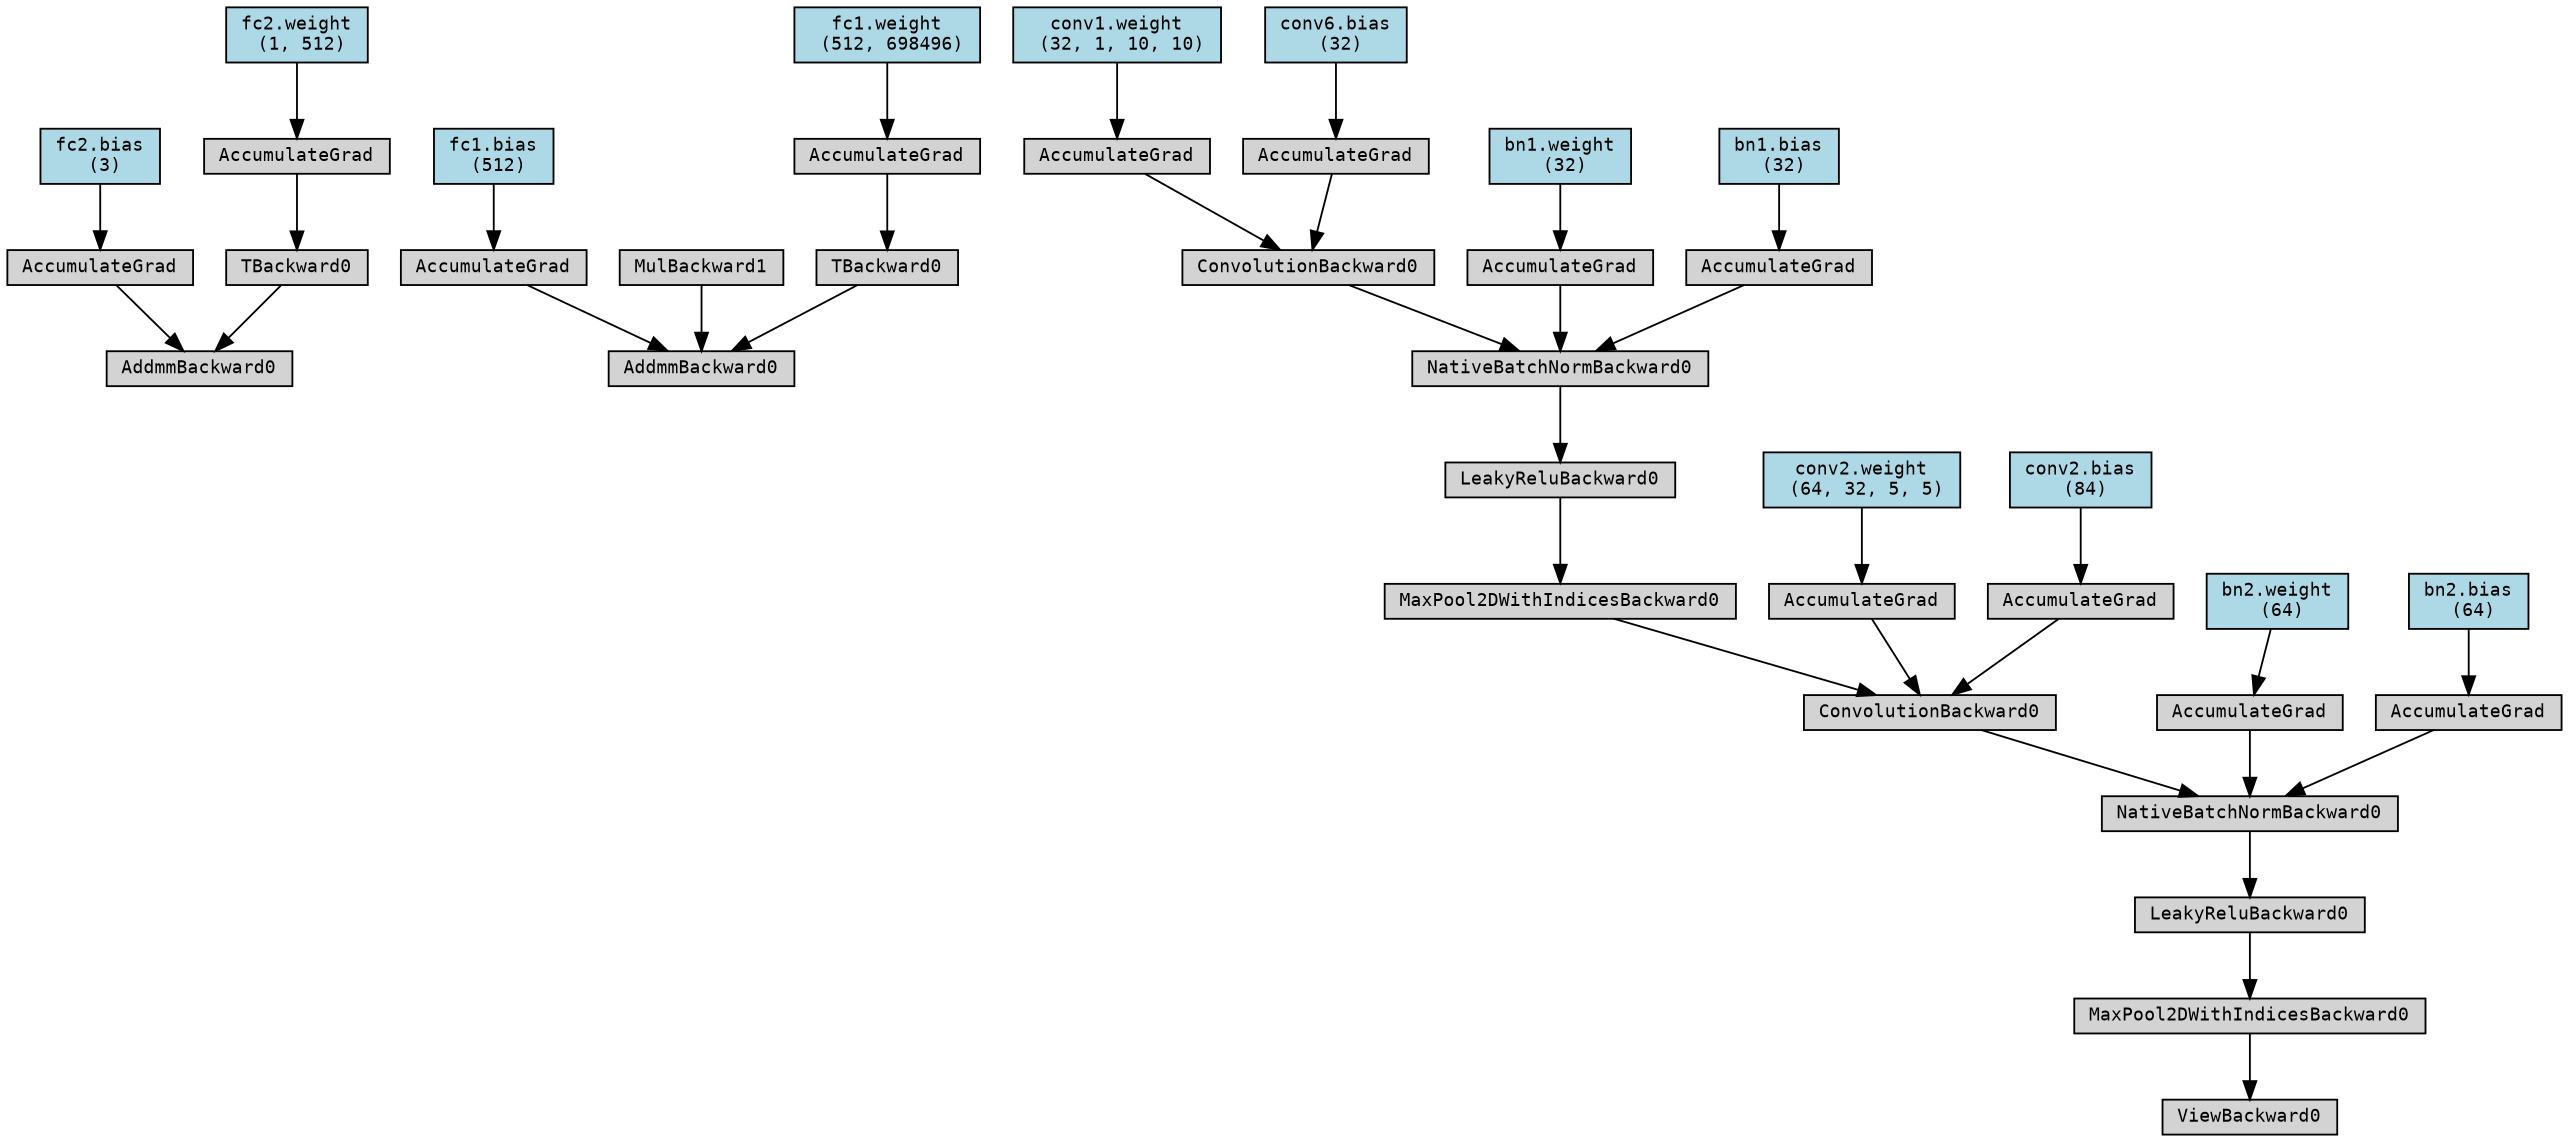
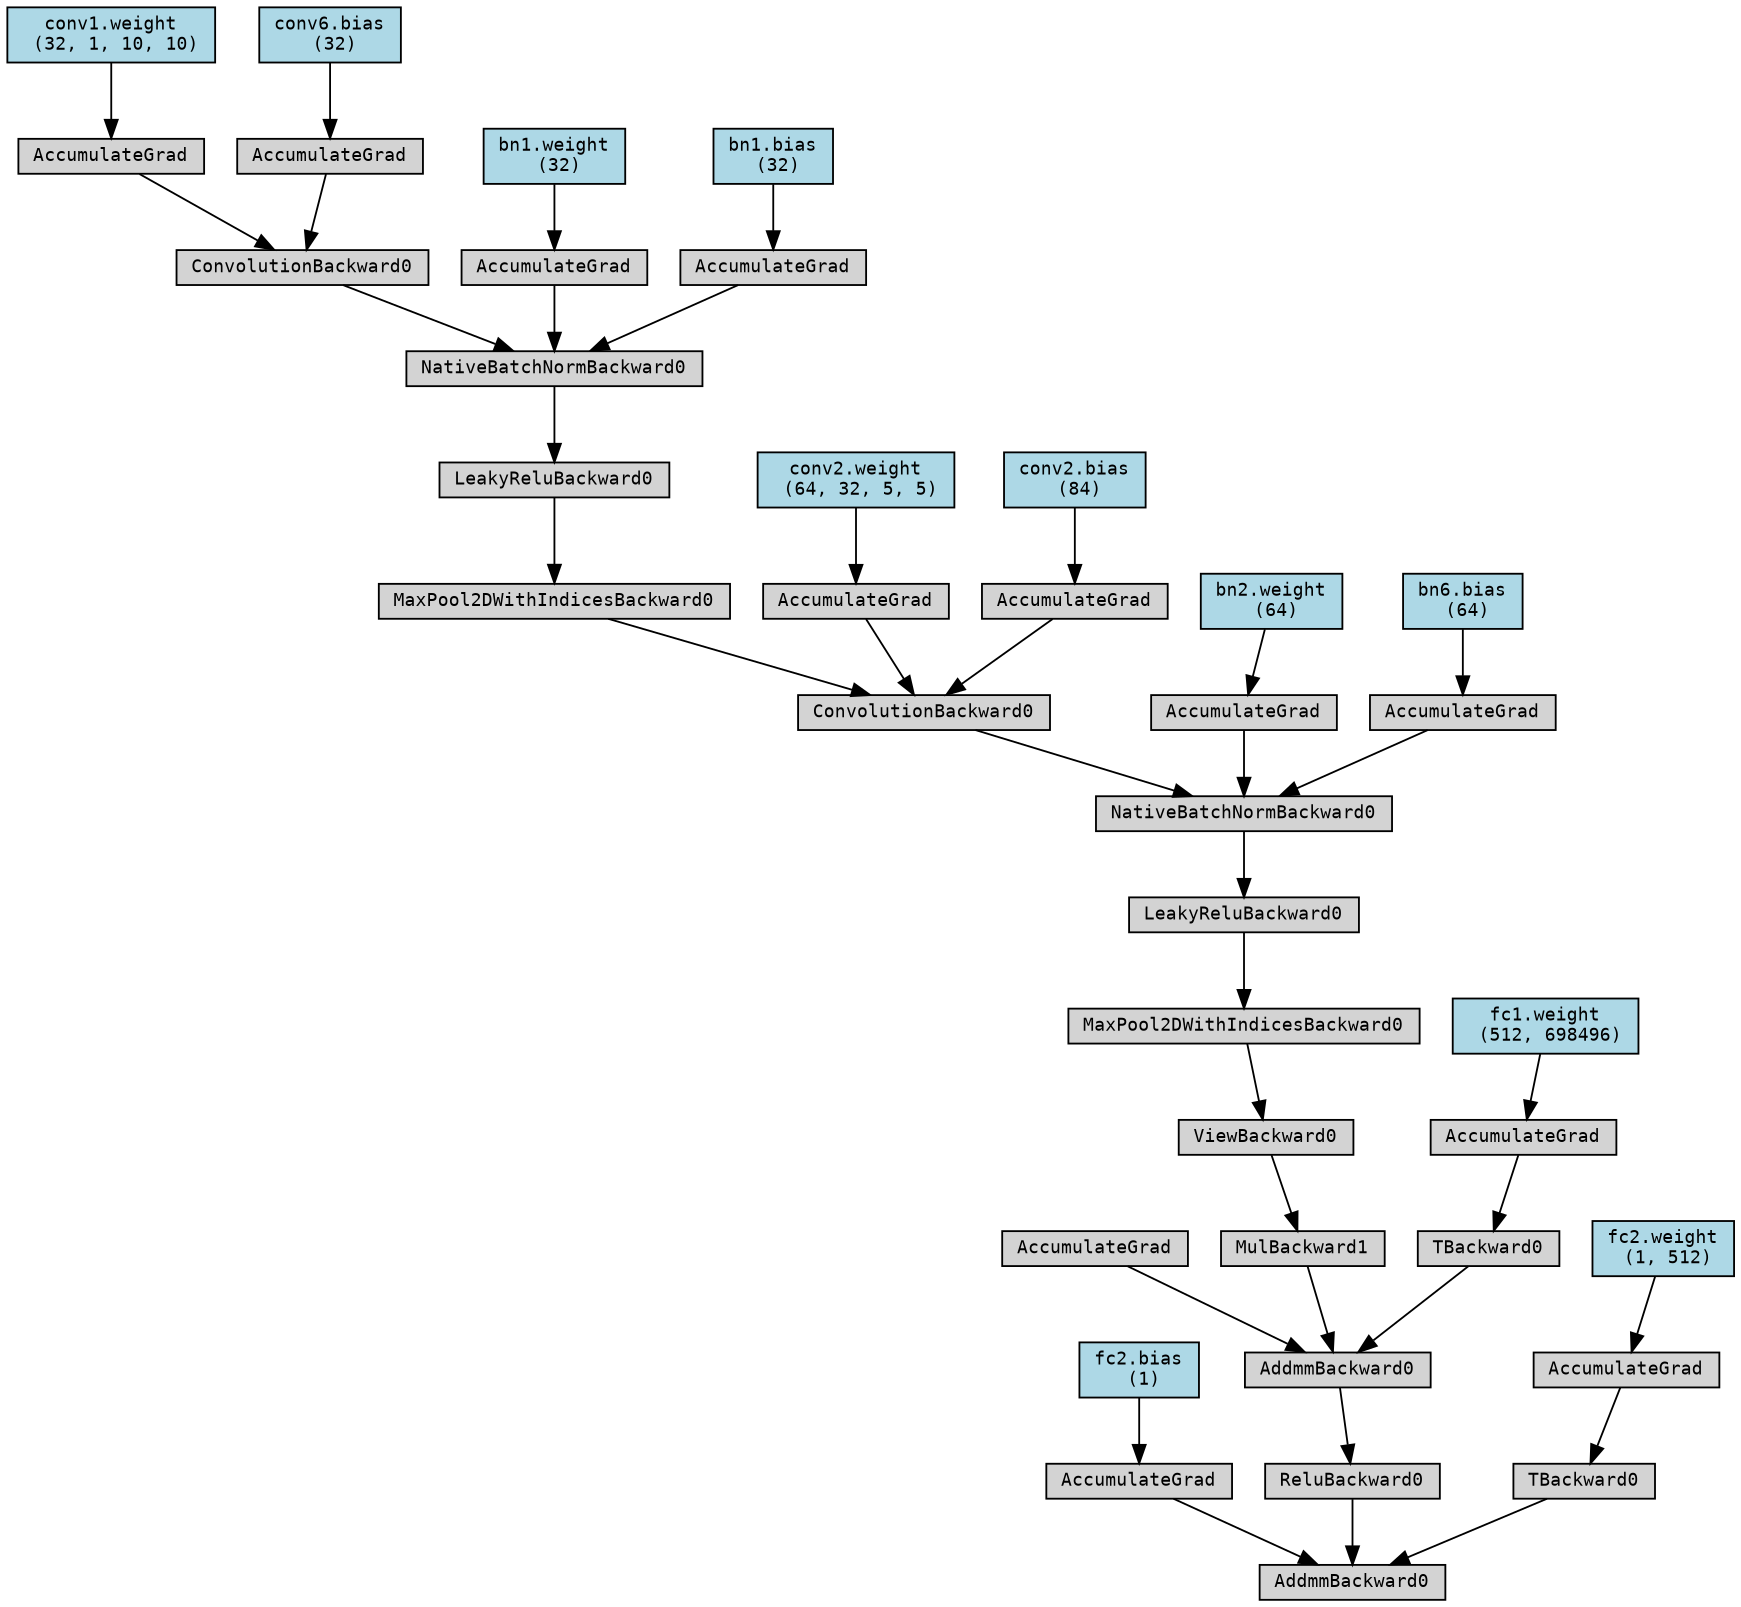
node "fc2.bias (3)": label "fc2.bias (3)" -> "fc2.bias (1)"
node "fc1.bias (512)": removed
node "bn2.bias (64)": label "bn2.bias (64)" -> "bn6.bias (64)"
edge "ViewBackward0" -> "MulBackward1": added
node "ReluBackward0": added
